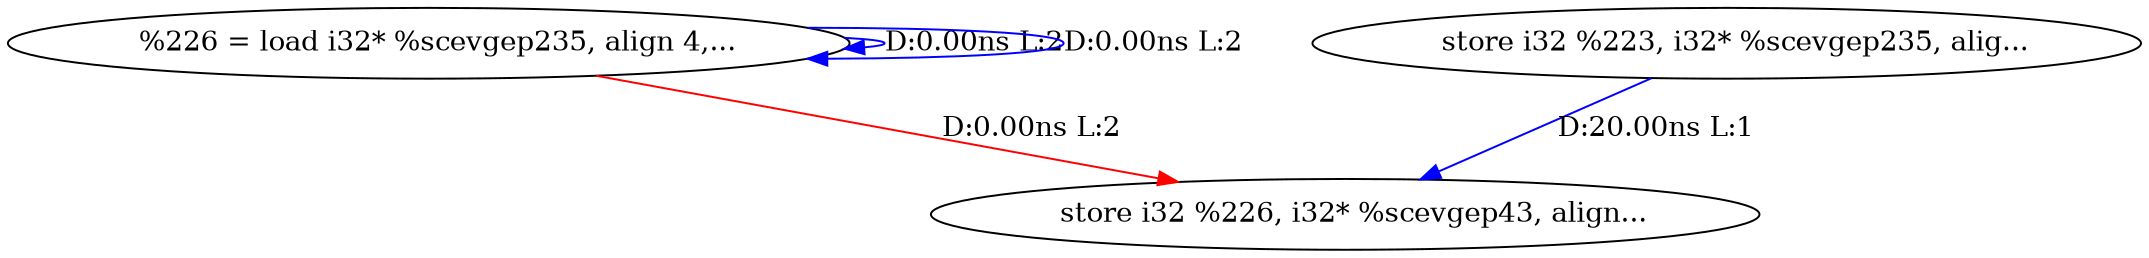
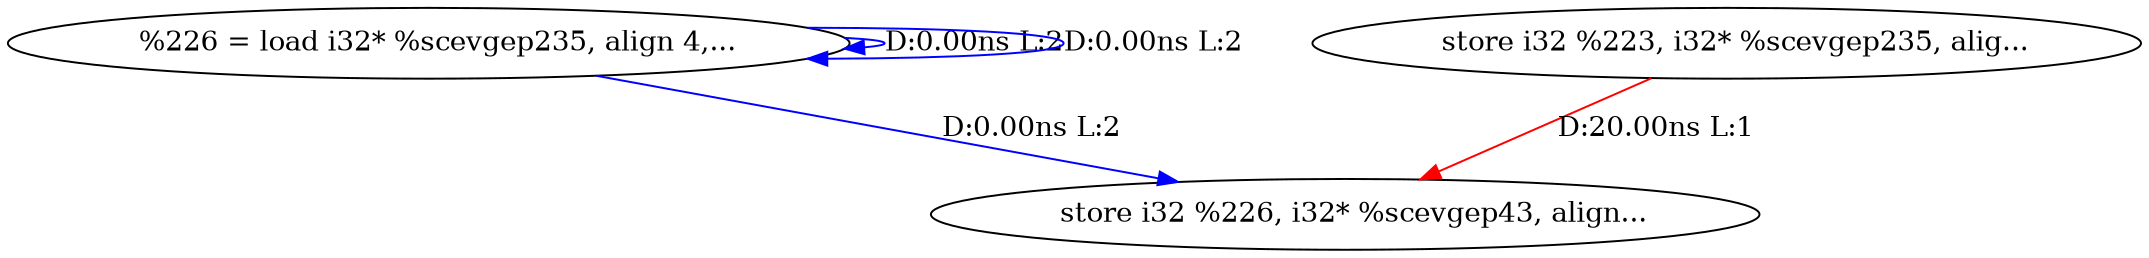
edge "store i32 %223, i32* %scevgep235, alig..." -> "store i32 %226, i32* %scevgep43, align...": color blue -> red
edge "%226 = load i32* %scevgep235, align 4,..." -> "store i32 %226, i32* %scevgep43, align...": color red -> blue
